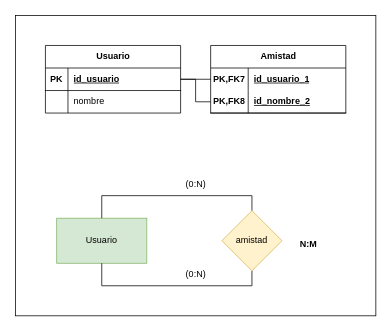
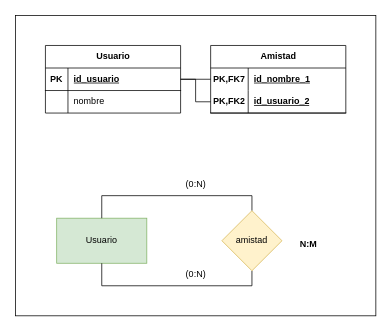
node "id_usuario_1": label "id_usuario_1" -> "id_nombre_1"
node "PK,FK8": label "PK,FK8" -> "PK,FK2"
node "id_nombre_2": label "id_nombre_2" -> "id_usuario_2"
